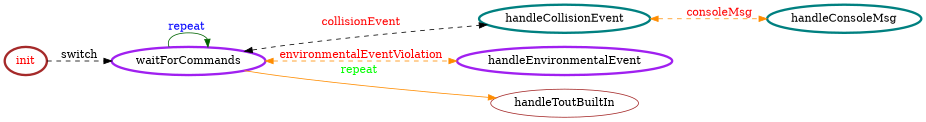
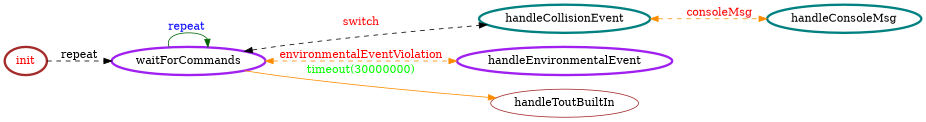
edge "handleCollisionEvent" -- "waitForCommands": label "collisionEvent" -> "switch"
edge "init" -> "waitForCommands": label "switch" -> "repeat"
edge "waitForCommands" -> "handleToutBuiltIn": label "repeat " -> "timeout(30000000)"
